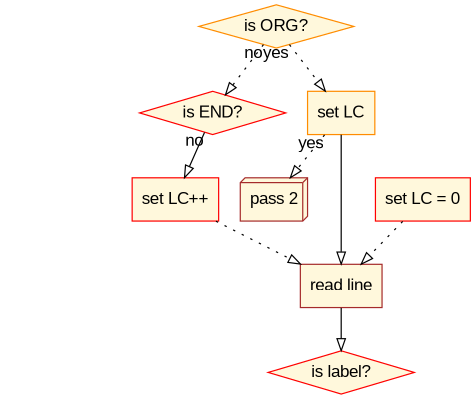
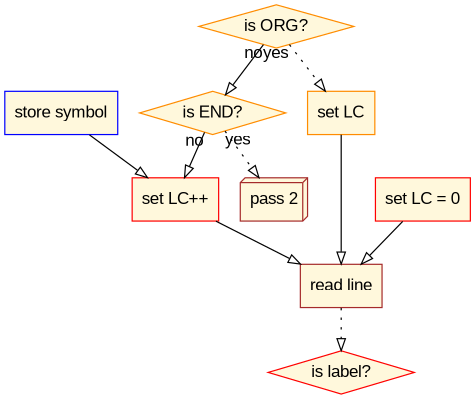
edge "is ORG?" -> "is END?": style dotted -> solid
node "store symbol": added
node "is END?": color red -> darkorange
edge "set LC" -> "pass 2": now "is END?" -> "pass 2"
edge "set LC = 0" -> "read line": style dotted -> solid
edge "set LC++" -> "read line": style dotted -> solid
edge "read line" -> "is label?": style solid -> dotted
